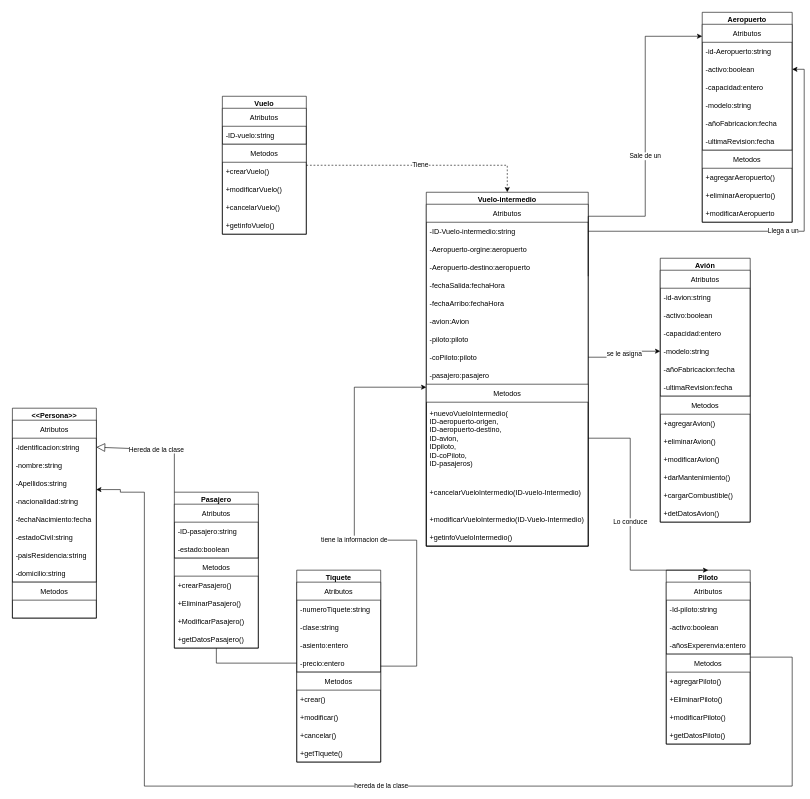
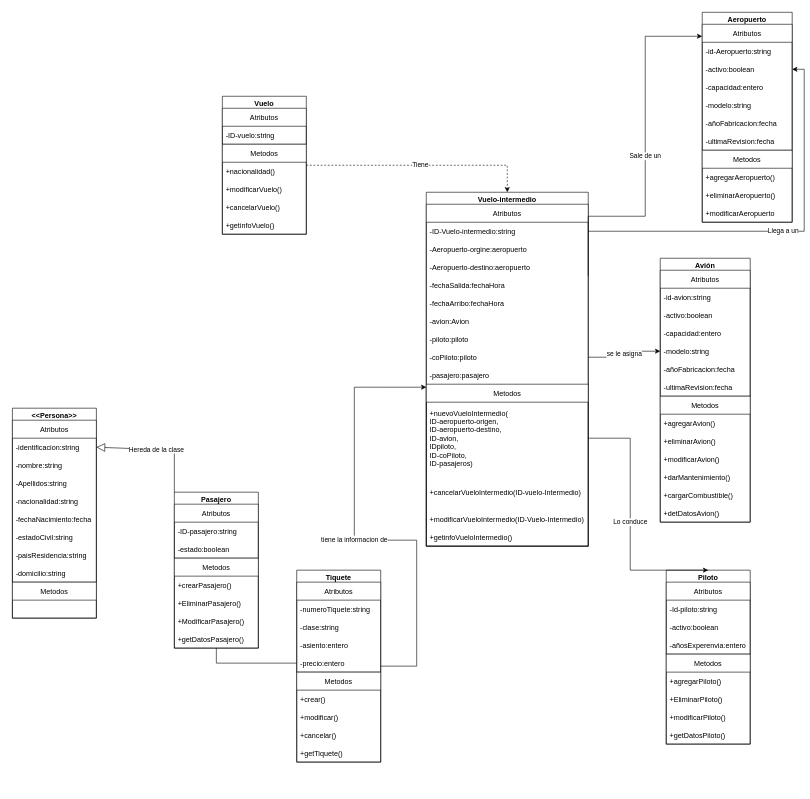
node "+crearVuelo()": label "+crearVuelo()" -> "+nacionalidad()"
edge "Piloto" -> "-nacionalidad:string": removed, label "hereda de la clase"
